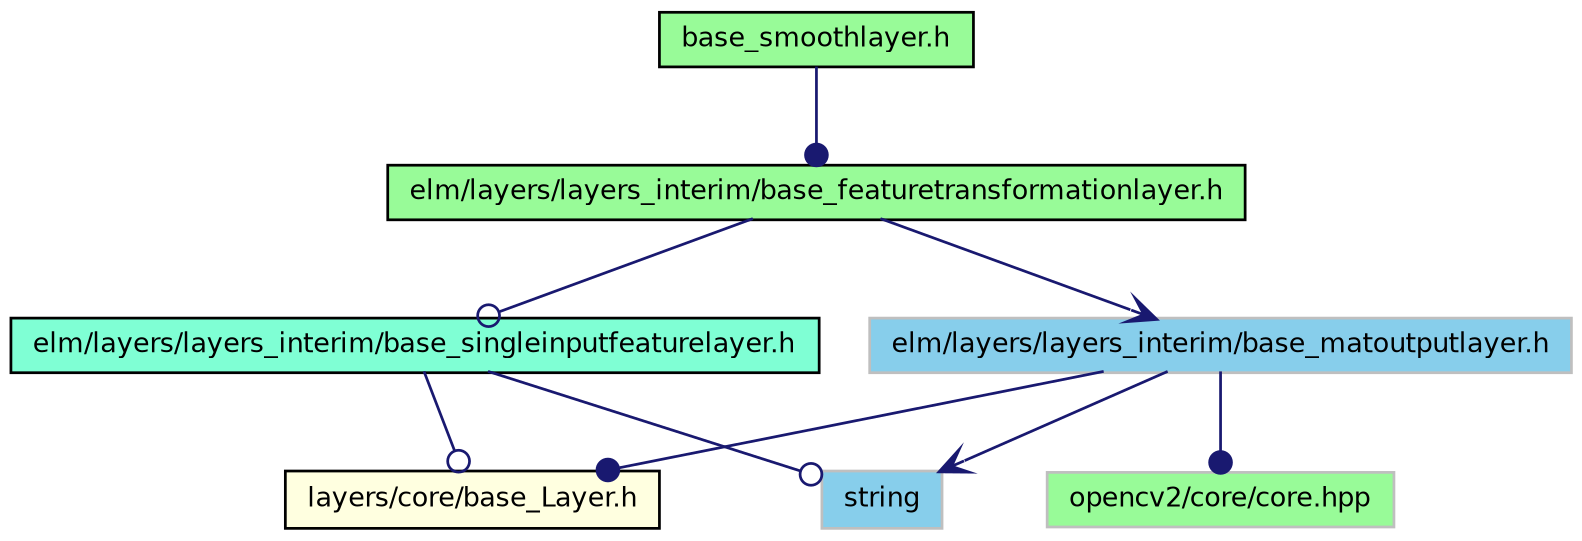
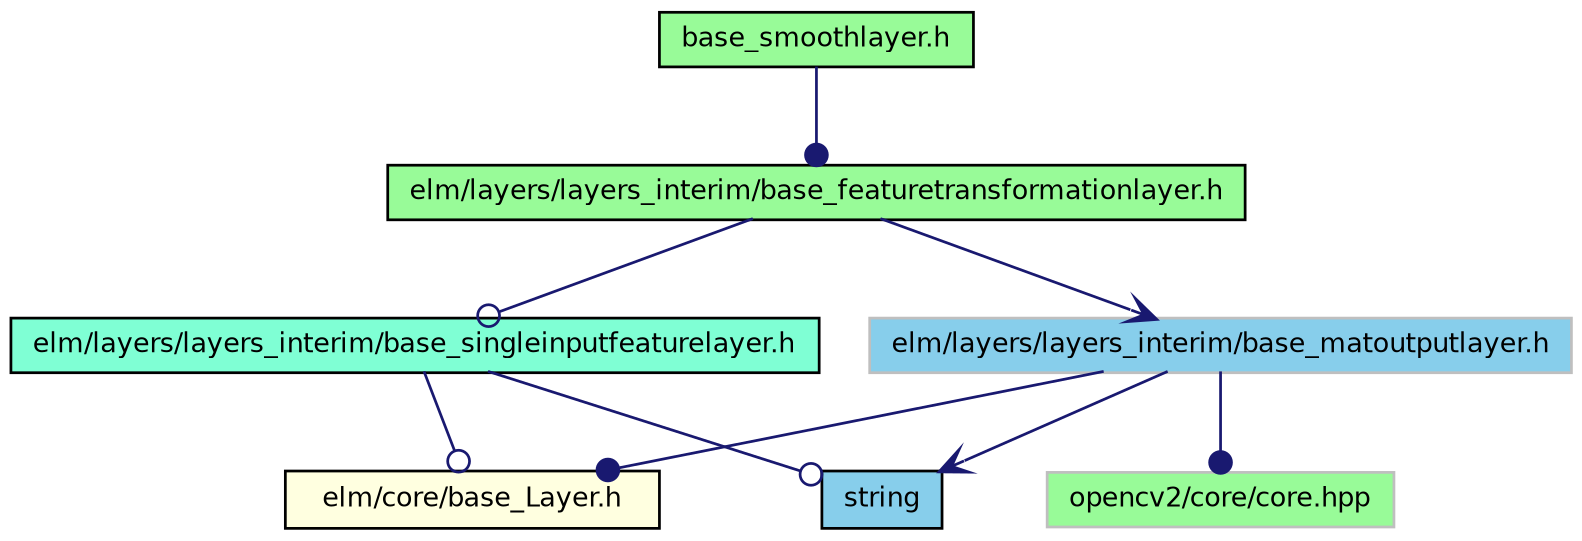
node "layers/core/base_Layer.h": label "layers/core/base_Layer.h" -> "elm/core/base_Layer.h"
node "string": color grey75 -> black
